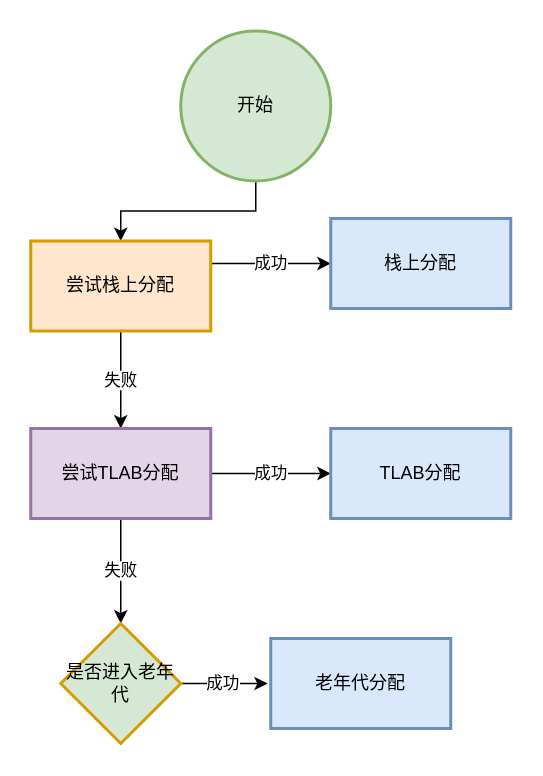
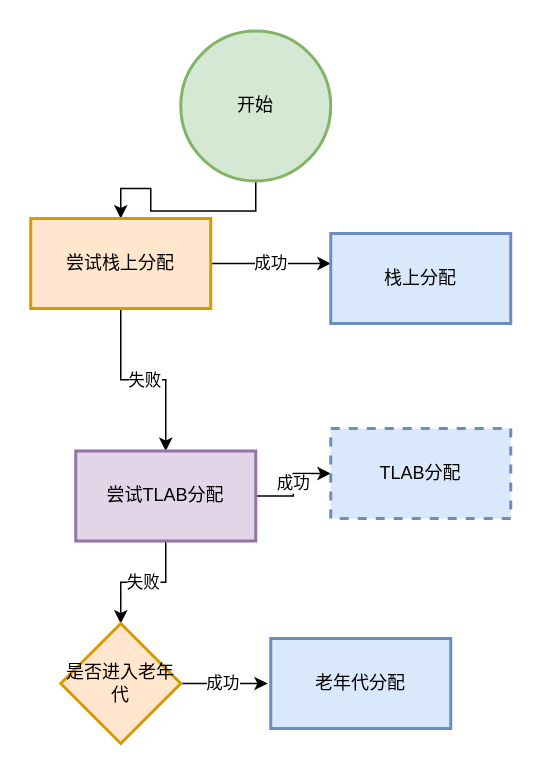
node "栈上分配": moved (421, 263) -> (421, 278)
node "尝试栈上分配": moved (121, 286) -> (121, 263)
node "尝试TLAB分配": moved (121, 473) -> (166, 496)
node "TLAB分配": style solid -> dashed
node "是否进入老年代": fillcolor #d5e8d4 -> #ffe6cc
